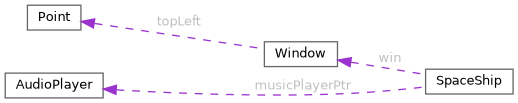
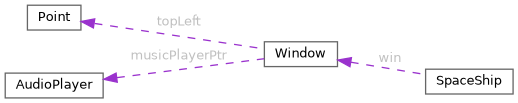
edge "SpaceShip" -> "AudioPlayer": now "Window" -> "AudioPlayer"
